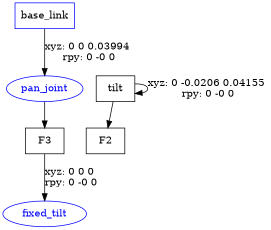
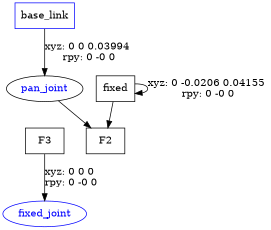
node "pan_joint": color blue -> black
node "tilt": label "tilt" -> "fixed"
edge "pan_joint" -> "F3": now "pan_joint" -> "F2"
node "fixed_tilt": label "fixed_tilt" -> "fixed_joint"
